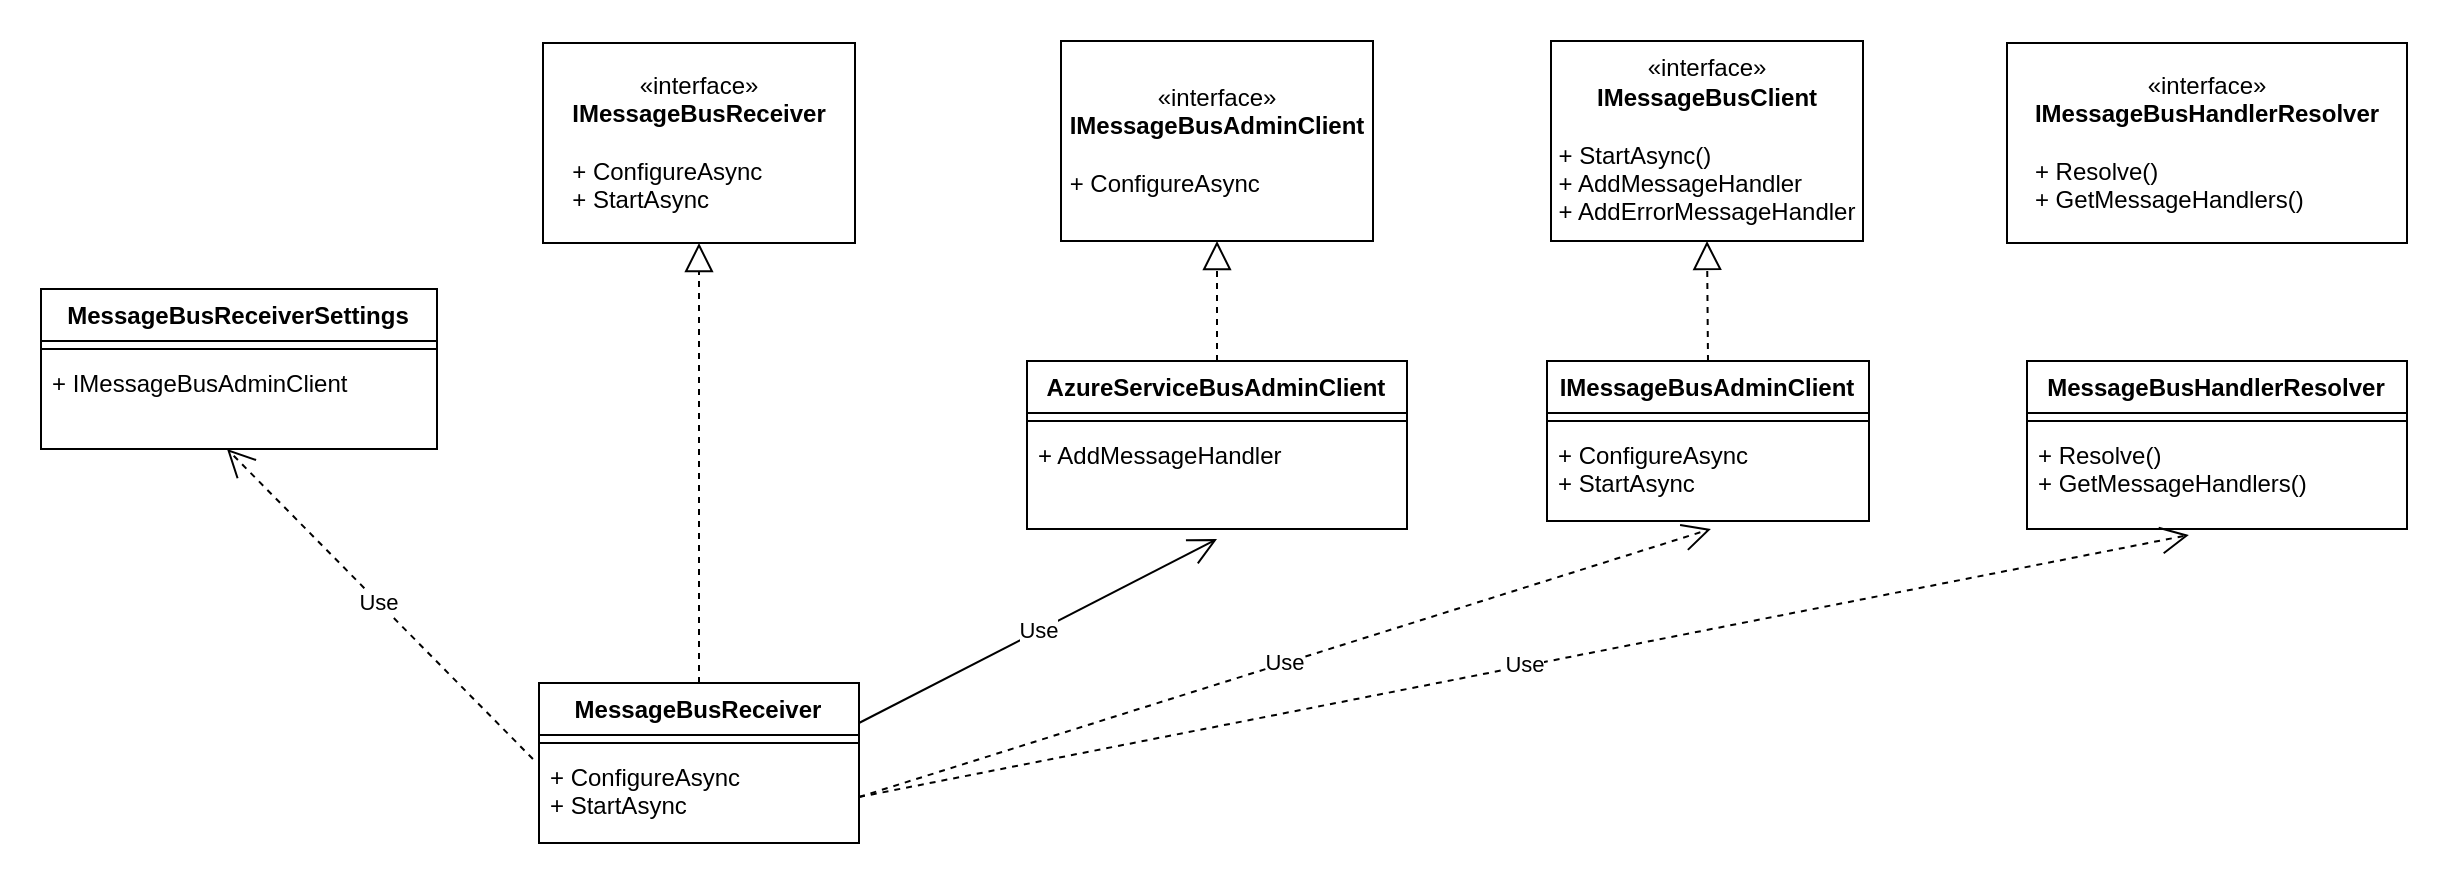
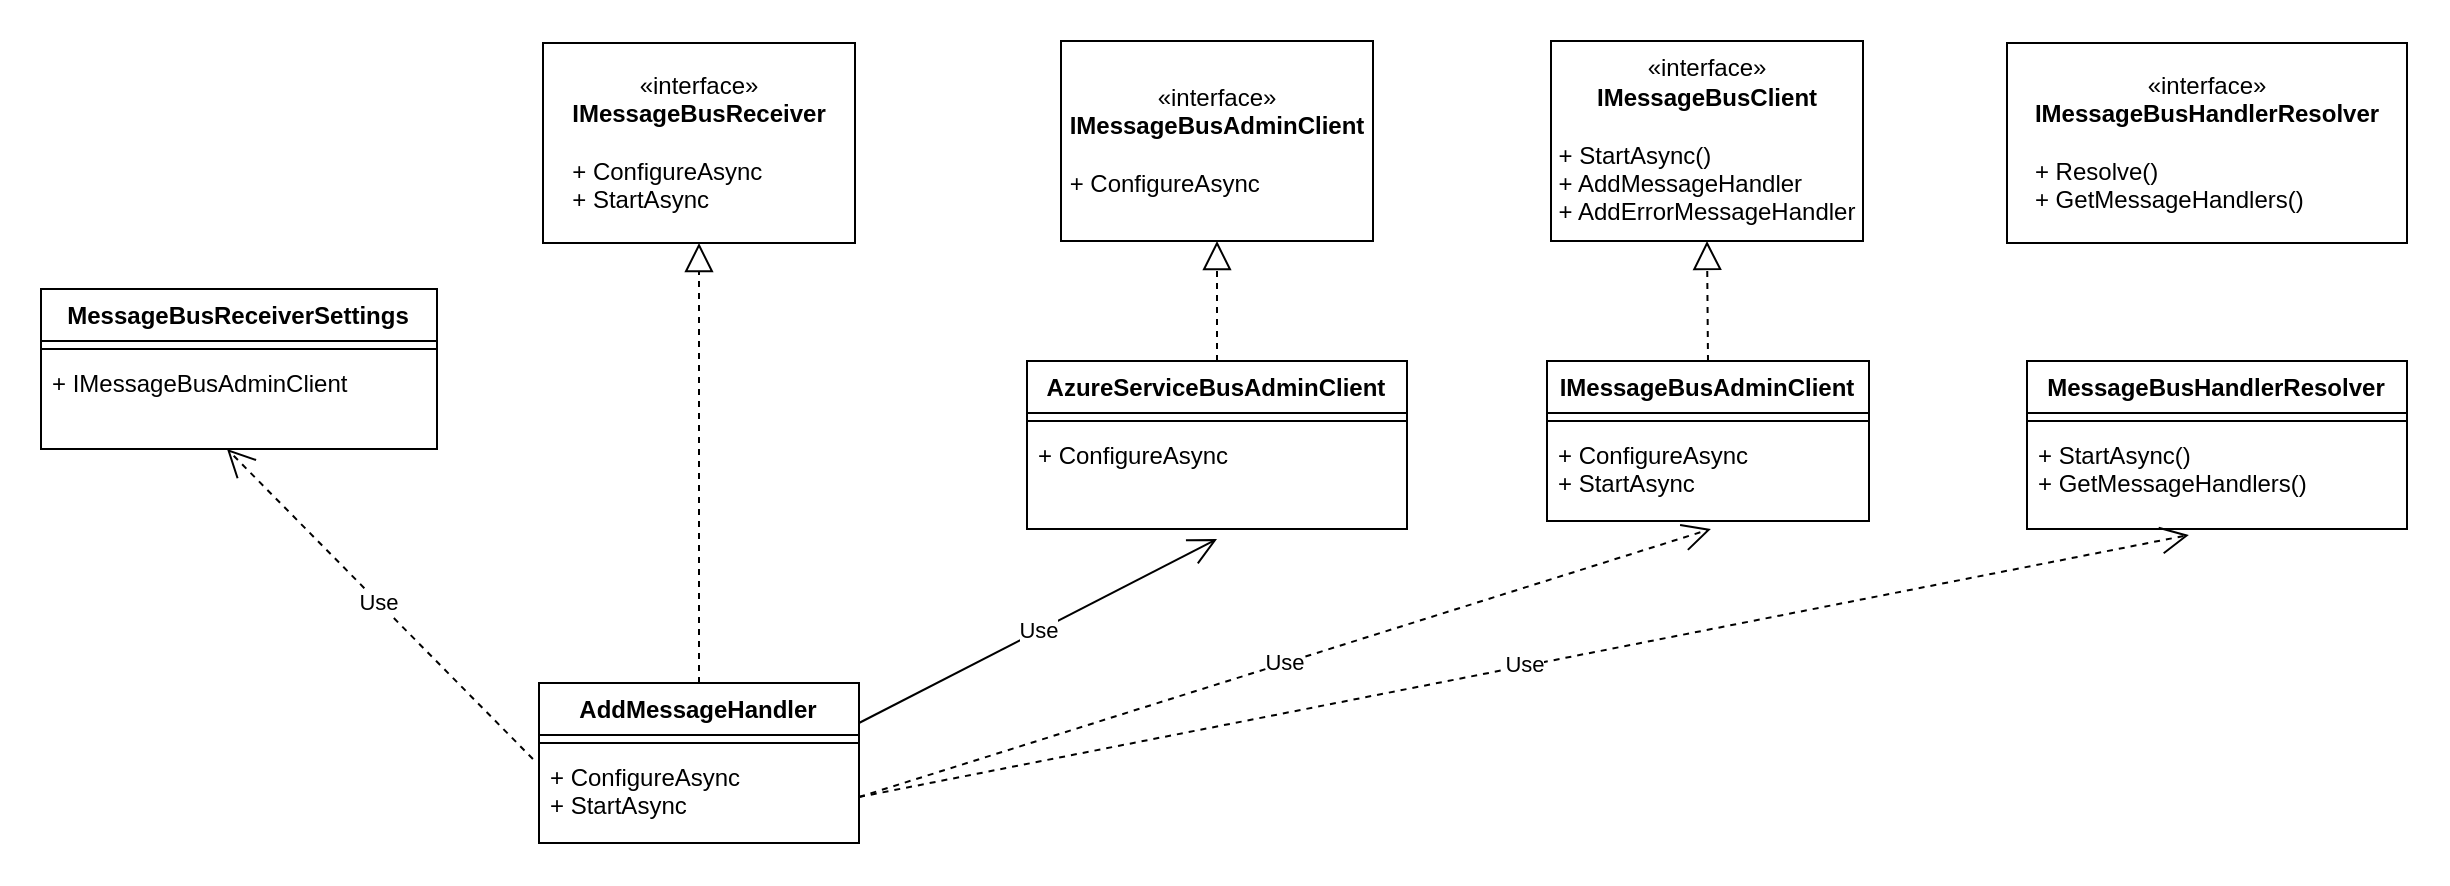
node "+ AddMessageHandler": label "+ AddMessageHandler" -> "+ ConfigureAsync"
node "+ Resolve() + GetMessageHandlers()": label "+ Resolve() + GetMessageHandlers()" -> "+ StartAsync() + GetMessageHandlers()"
node "MessageBusReceiver": label "MessageBusReceiver" -> "AddMessageHandler"
